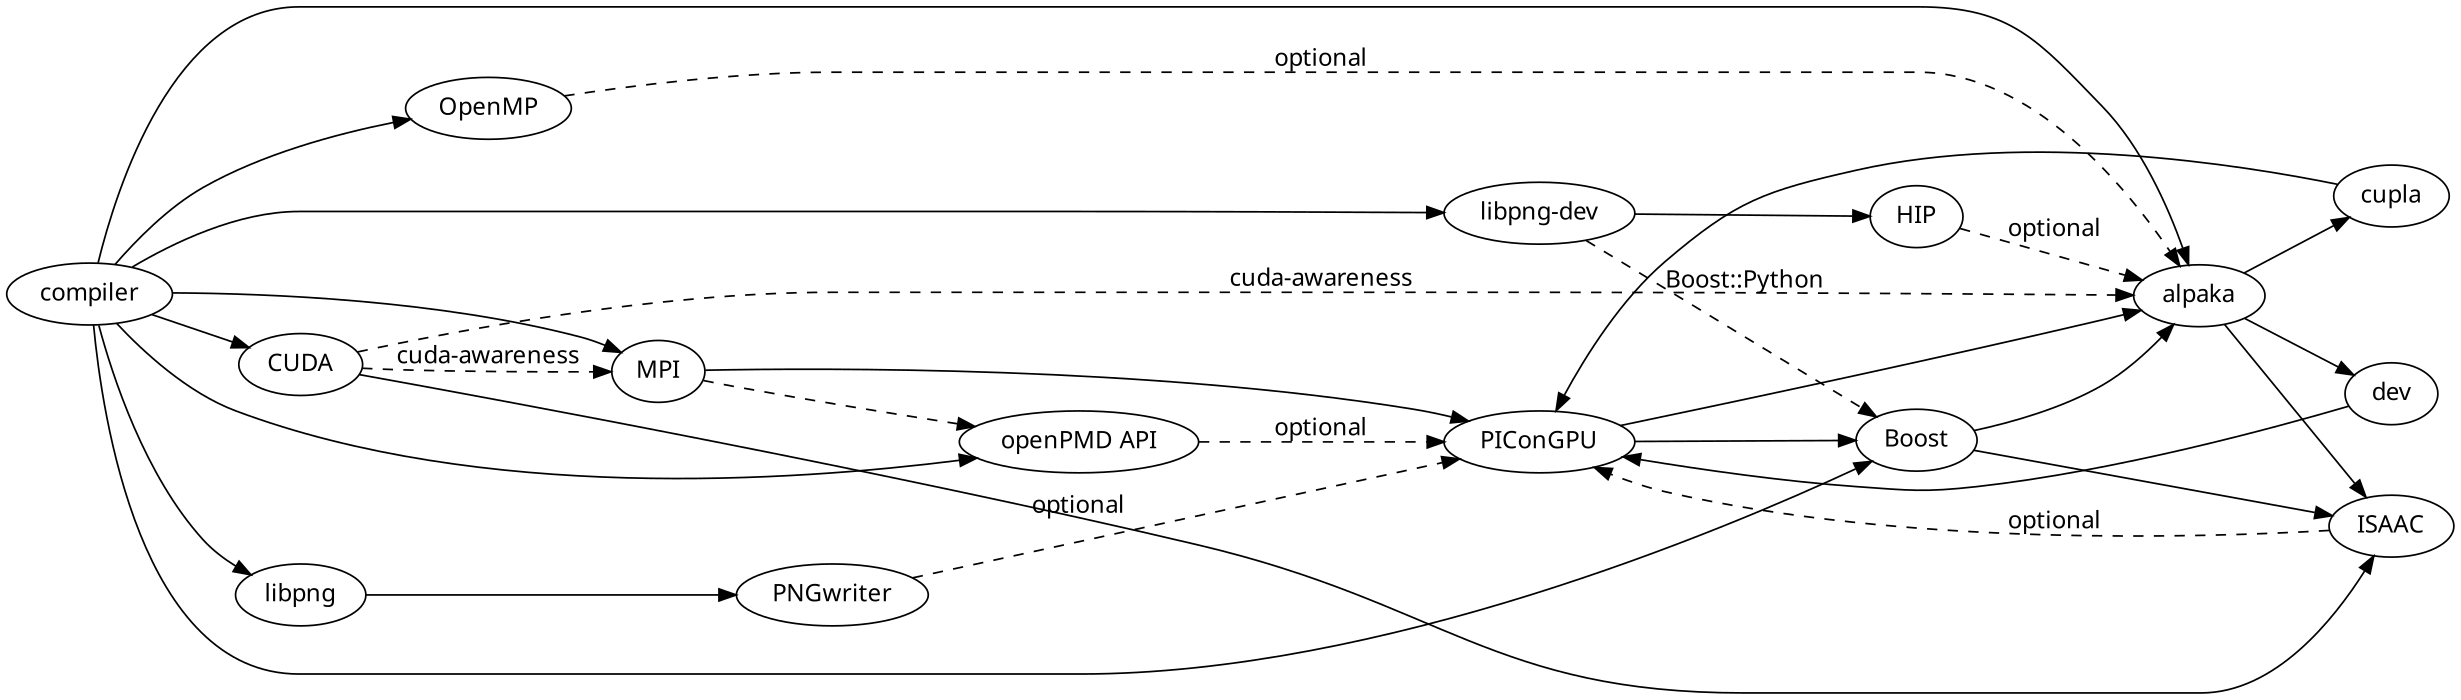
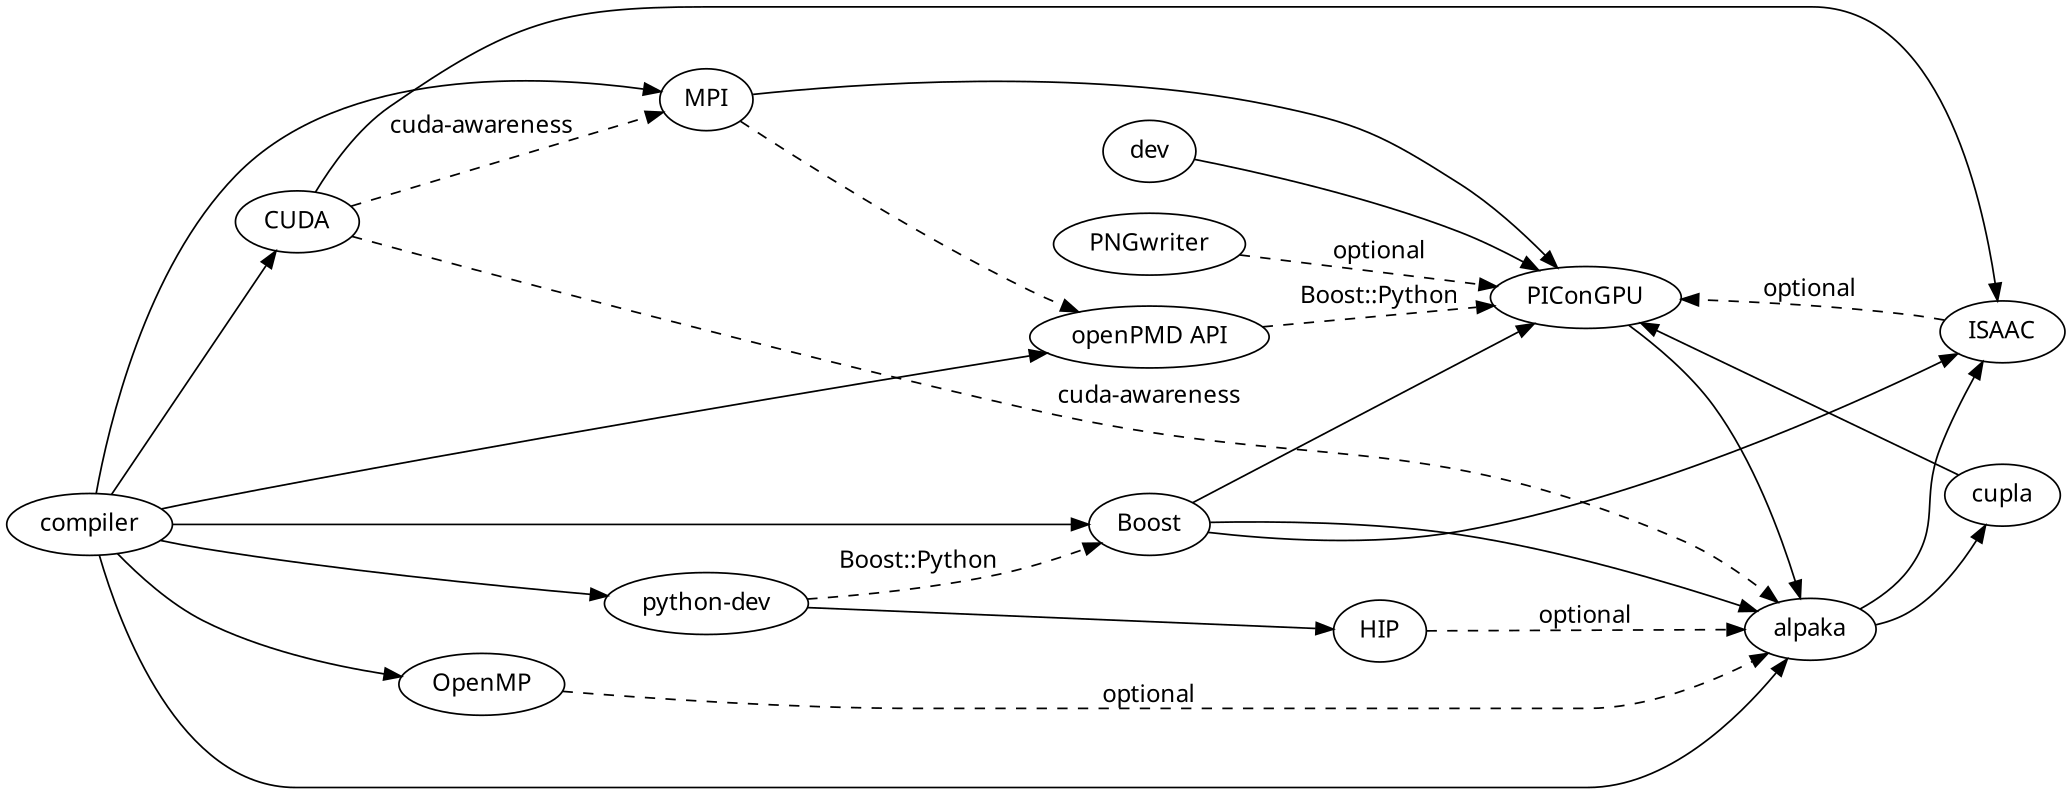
node "libpng-dev": label "libpng-dev" -> "python-dev"
edge "alpaka" -> "dev": removed
edge "openPMD API" -> "PIConGPU": label "optional" -> "Boost::Python"
edge "PIConGPU" -> "Boost": reversed
node "libpng": removed
